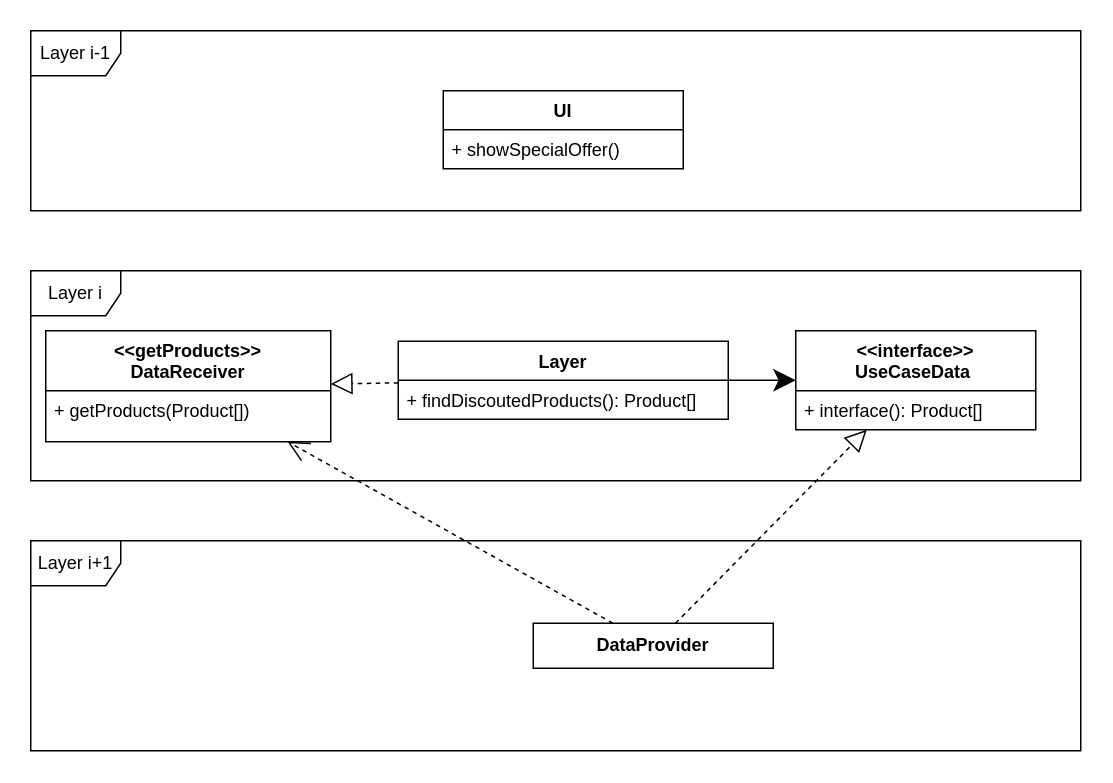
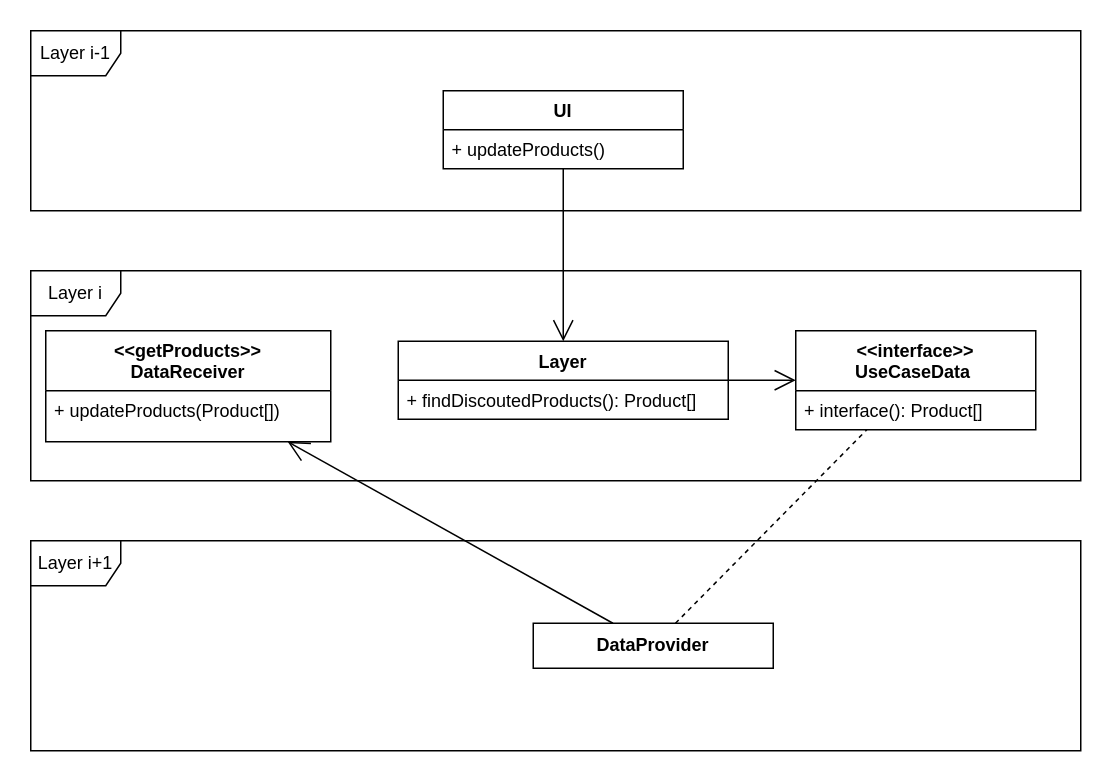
node "+ showSpecialOffer()": label "+ showSpecialOffer()" -> "+ updateProducts()"
edge "UI" -> "Layer": added
edge "Layer" -> "<<interface>> UseCaseData": arrowhead classic -> open
edge "Layer" -> "<<getProducts>> DataReceiver": removed
node "+ getProducts(Product[])": label "+ getProducts(Product[])" -> "+ updateProducts(Product[])"
edge "DataProvider" -> "<<interface>> UseCaseData": arrowhead block -> none
edge "DataProvider" -> "<<getProducts>> DataReceiver": style dashed -> solid
